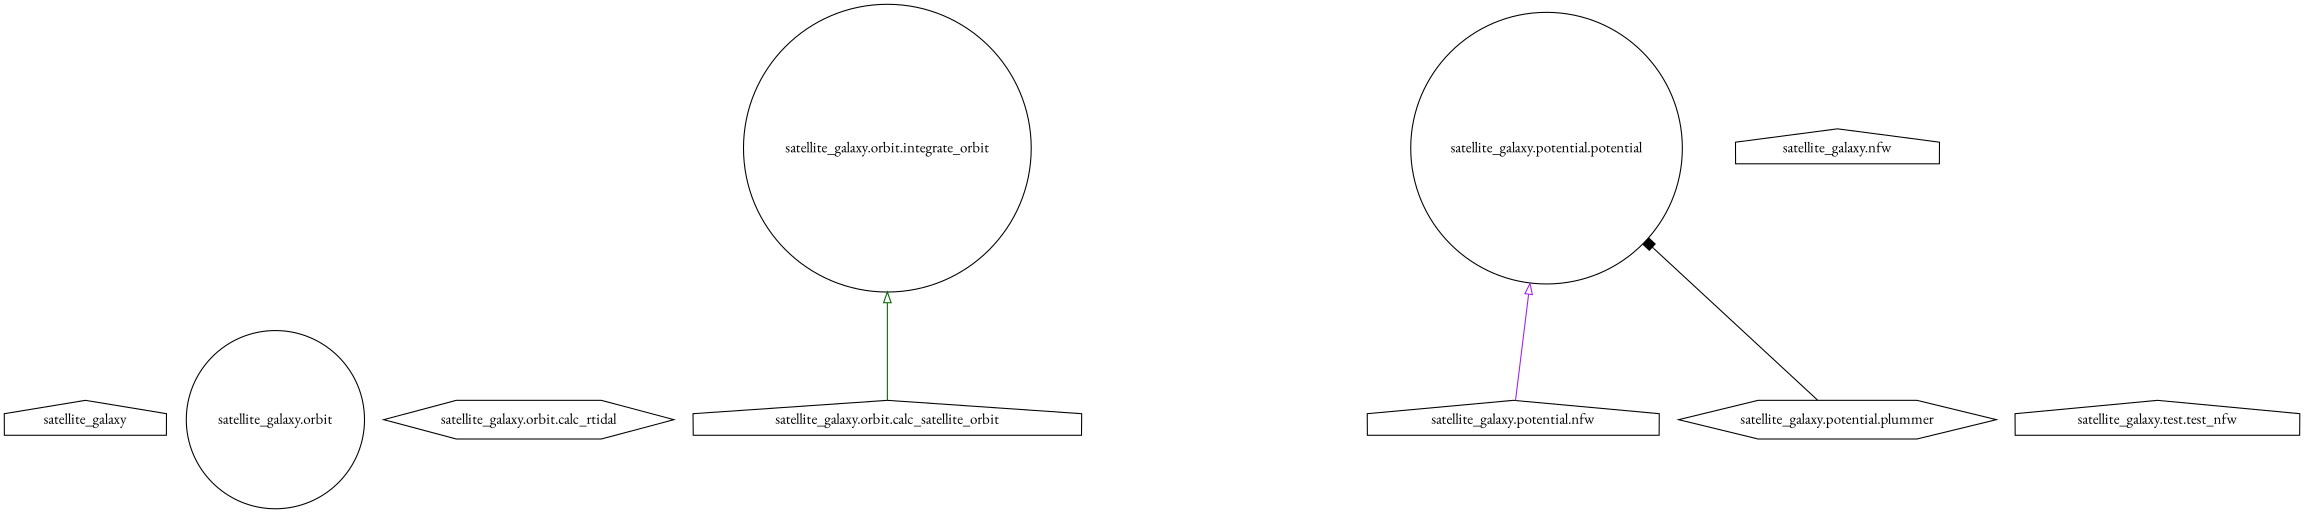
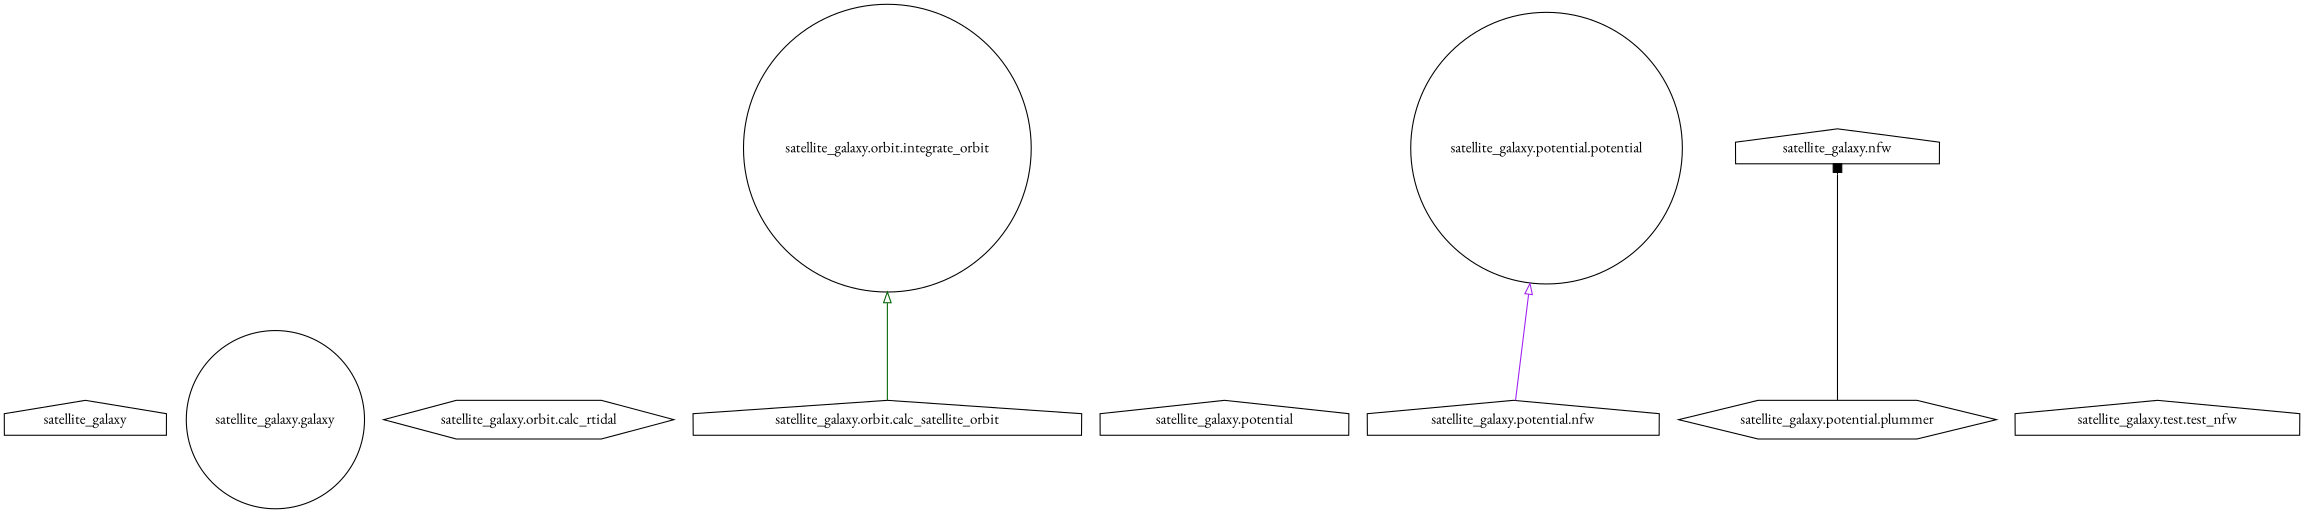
edge "satellite_galaxy.potential.plummer" -> "satellite_galaxy.potential.potential": now "satellite_galaxy.potential.plummer" -> "satellite_galaxy.nfw"
node "satellite_galaxy.orbit": label "satellite_galaxy.orbit" -> "satellite_galaxy.galaxy"
node "satellite_galaxy.potential": added
